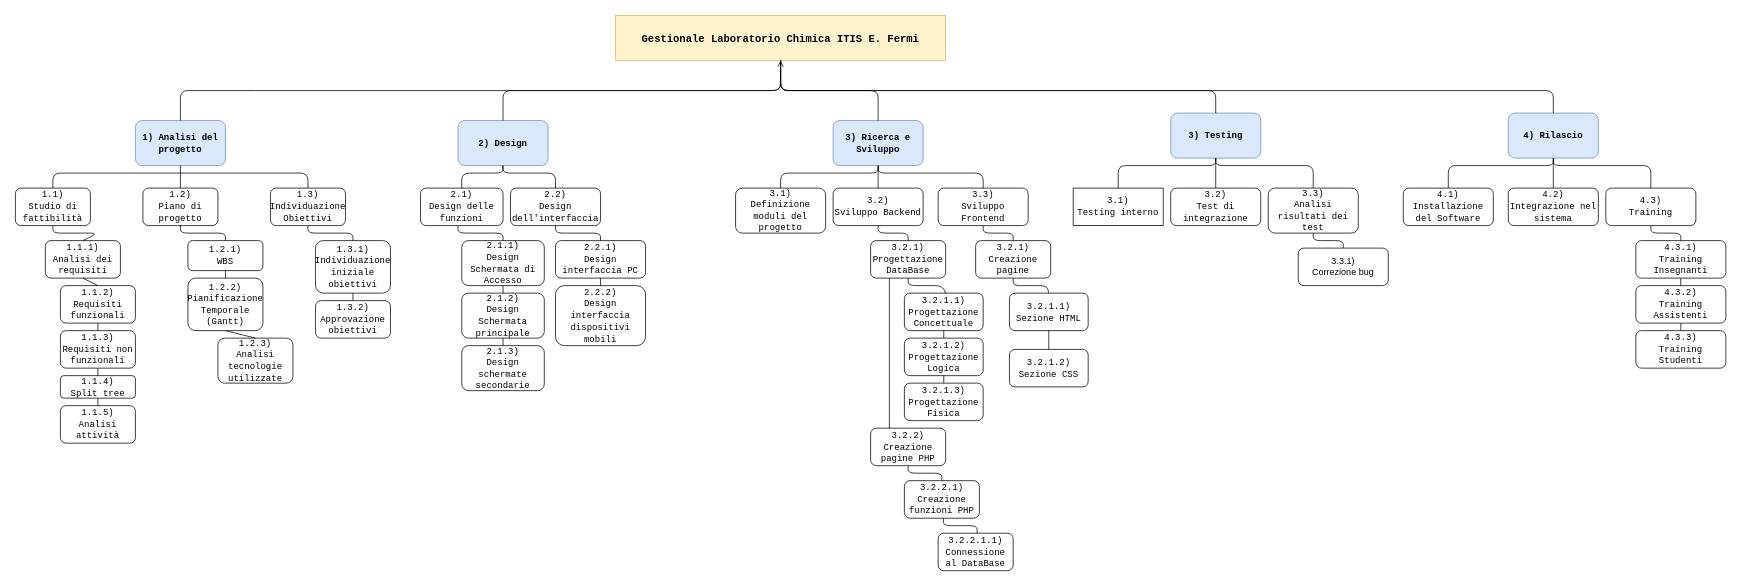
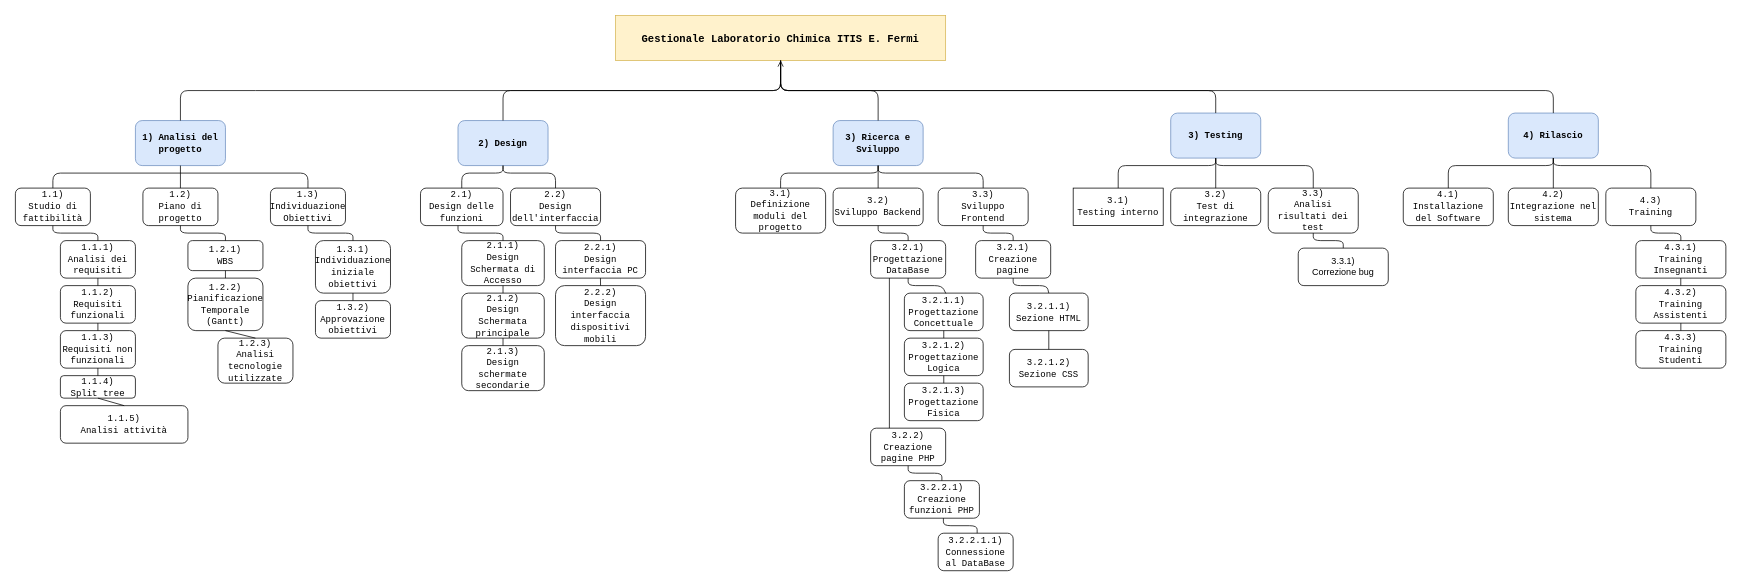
node "1.1.1) Analisi dei requisiti": moved (83, 259) -> (98, 259)
node "1.1.5) Analisi attività": size 75x38 -> 128x38
